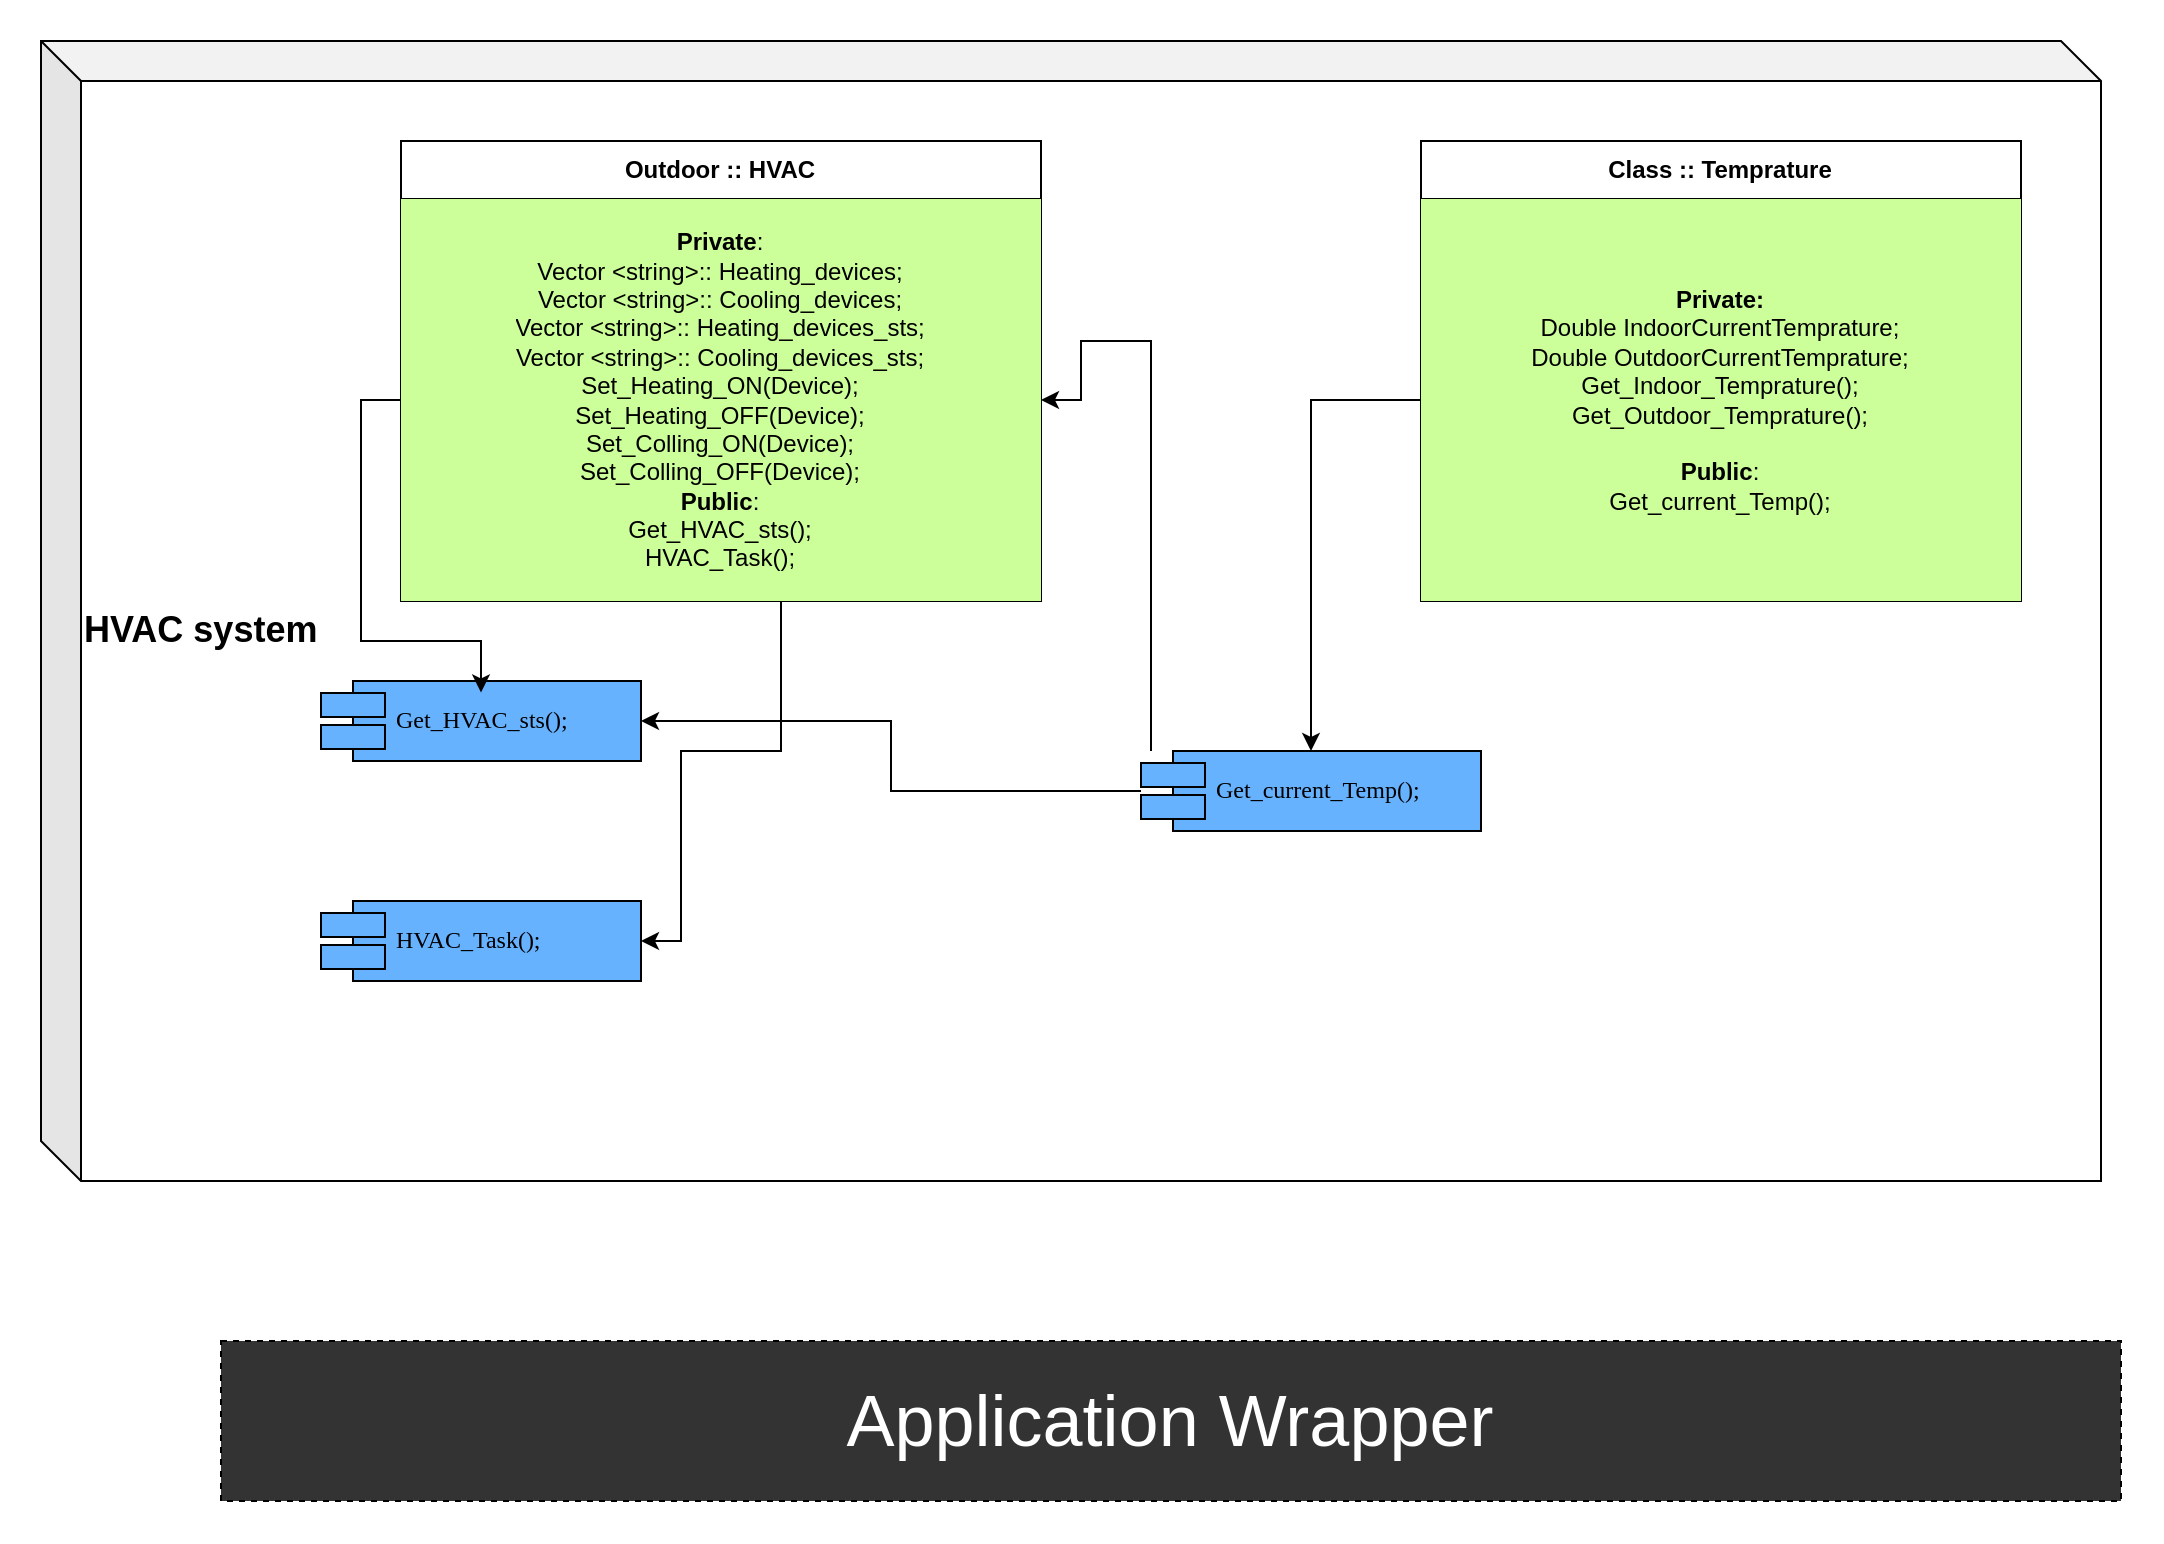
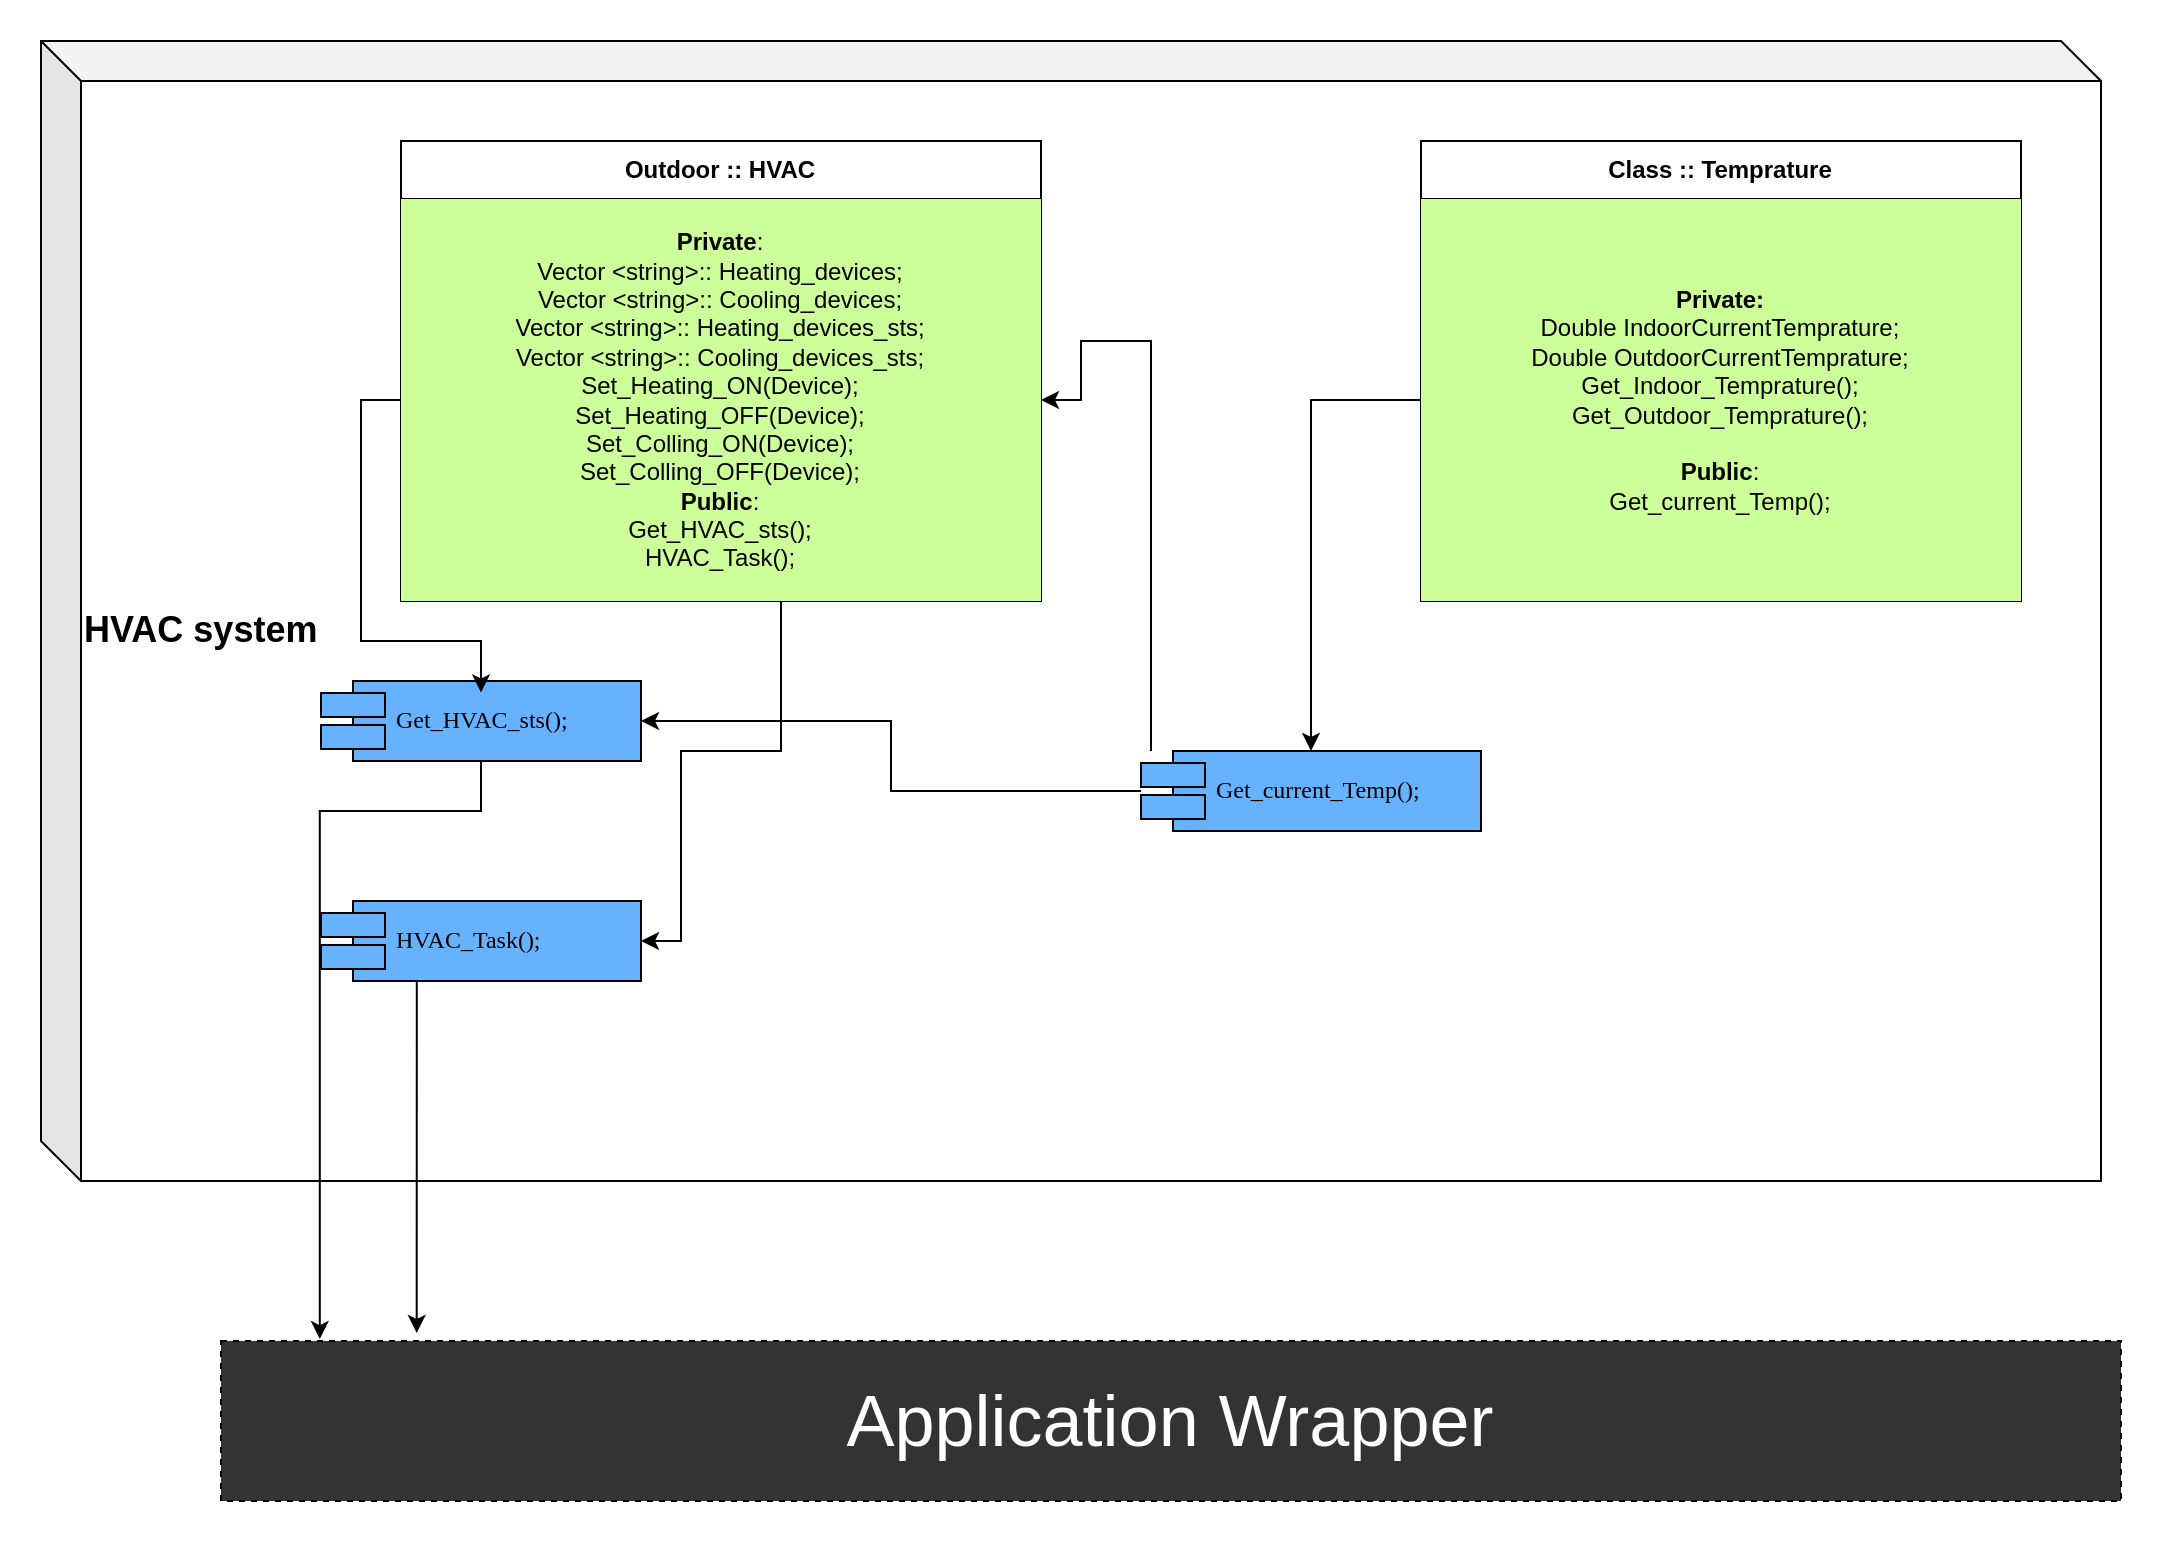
edge "Get_HVAC_sts();" -> "Application Wrapper": added
edge "HVAC_Task();" -> "Application Wrapper": added
